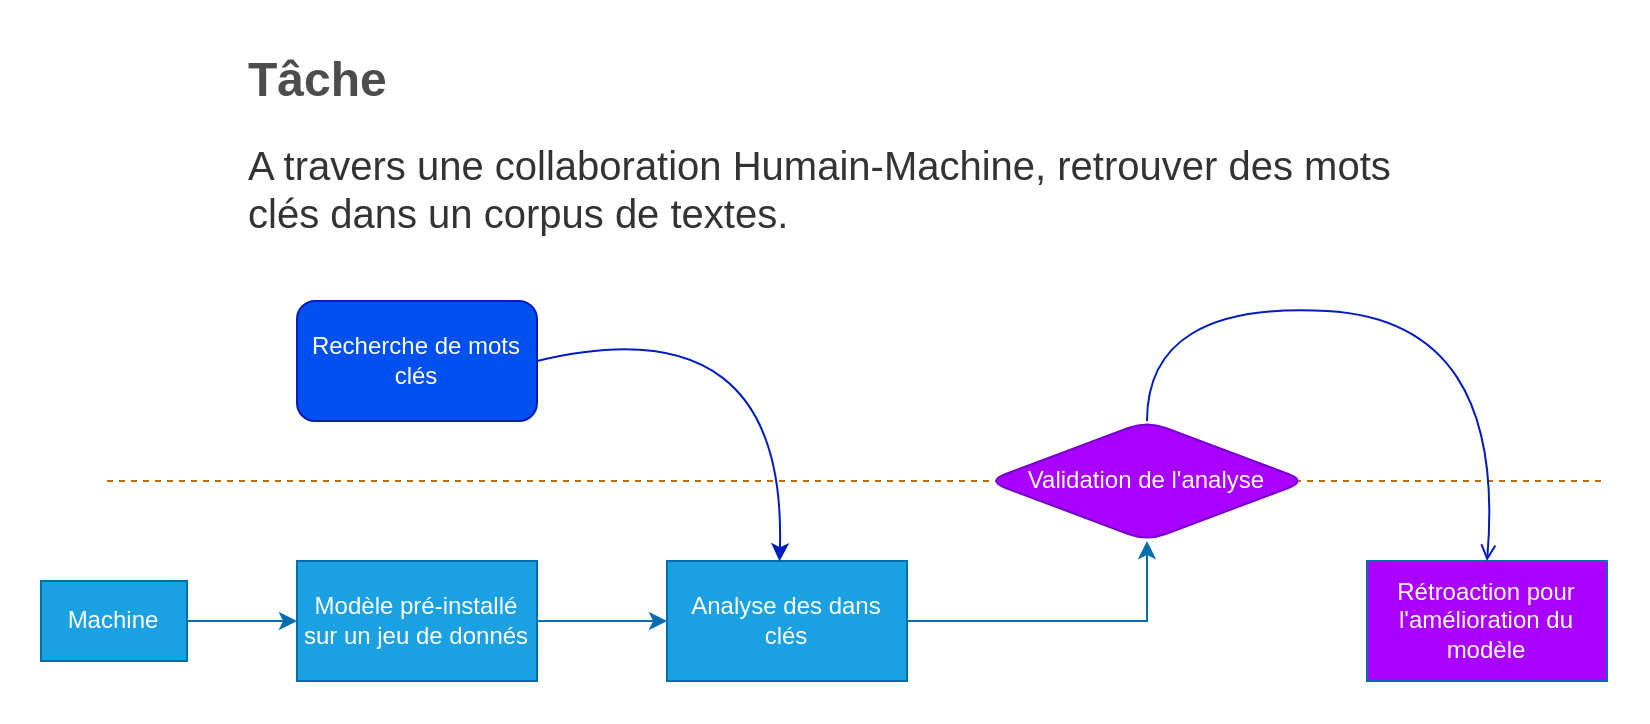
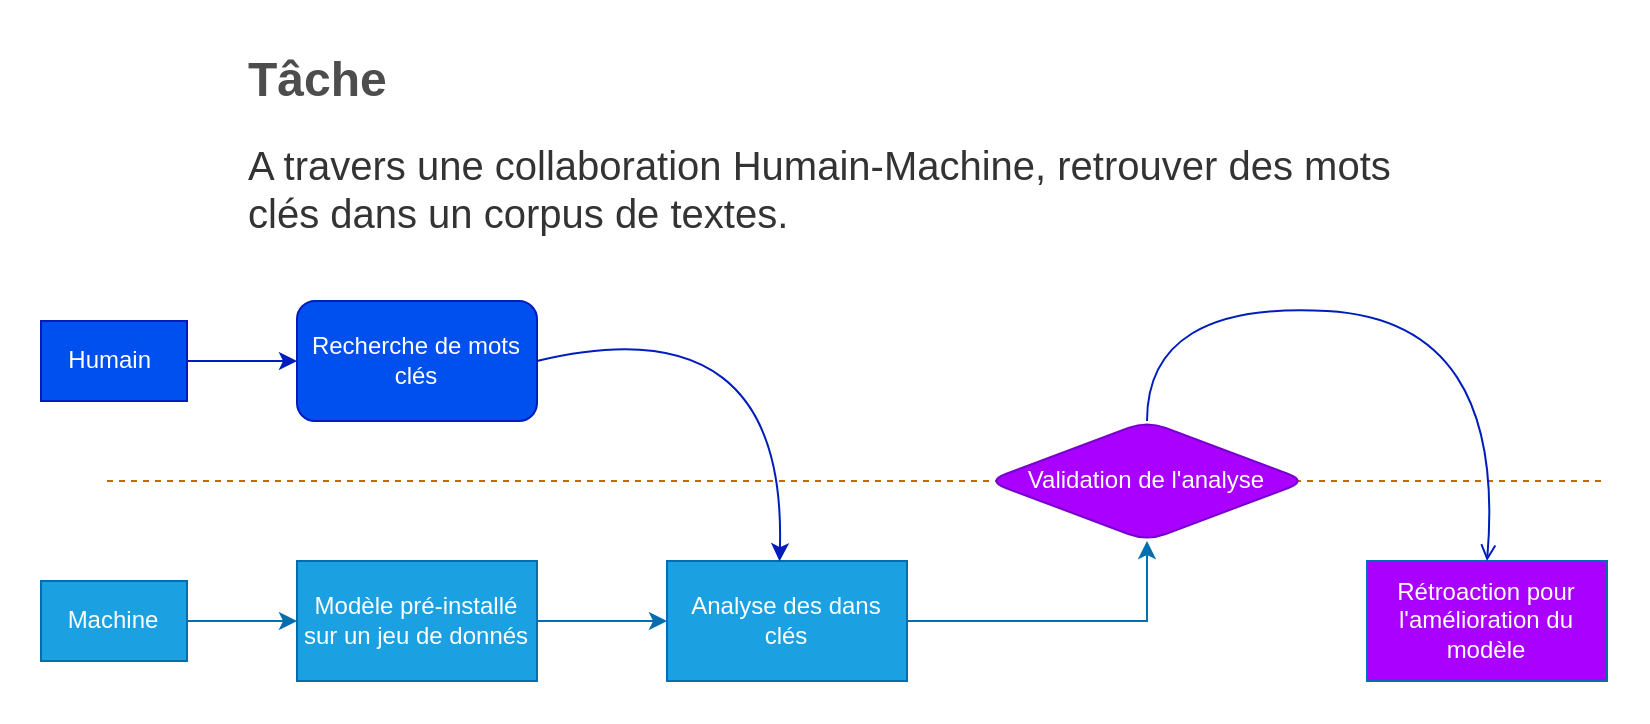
node "Humain": added
edge "Humain" -> "Recherche de mots clés": added
